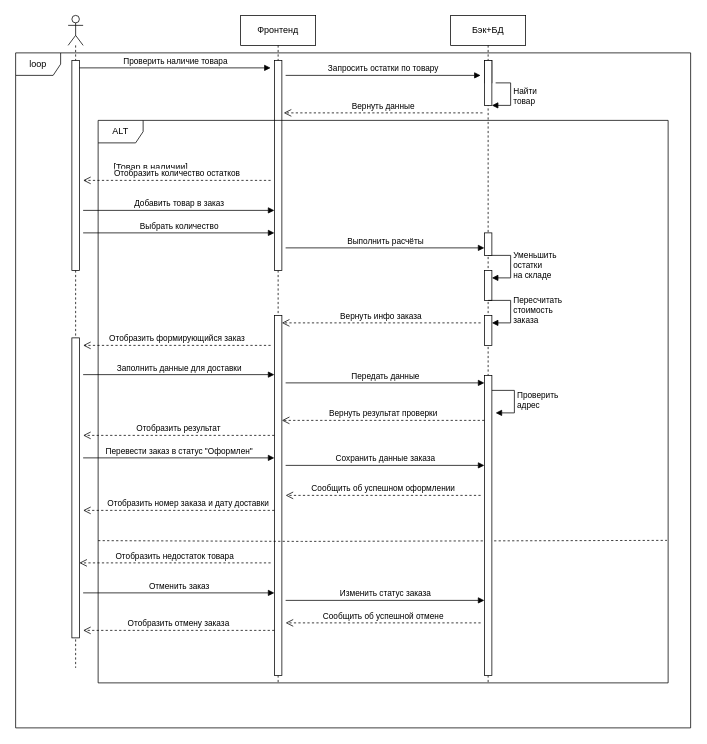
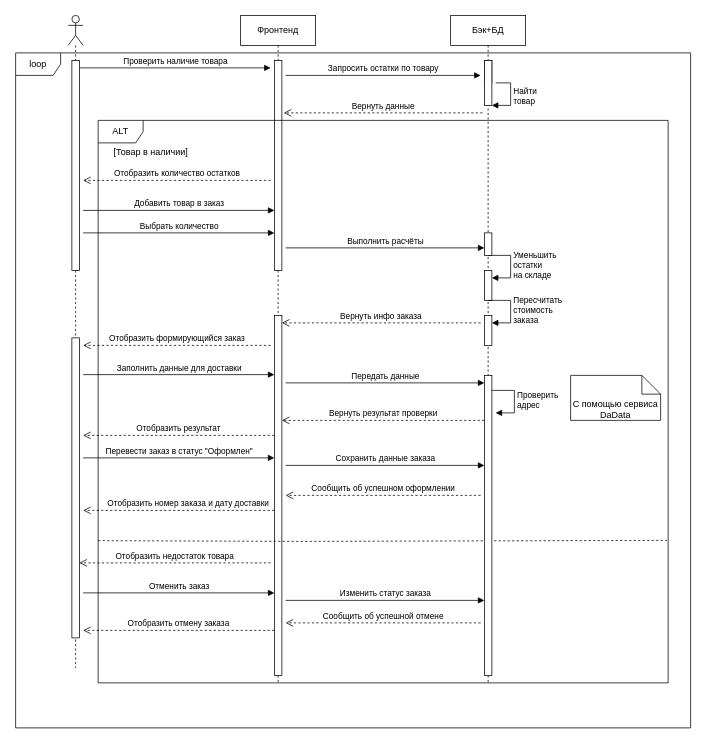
node "[Товар в наличии]": moved (150, 168) -> (150, 153)
node "С помощью сервиса DaData": added
